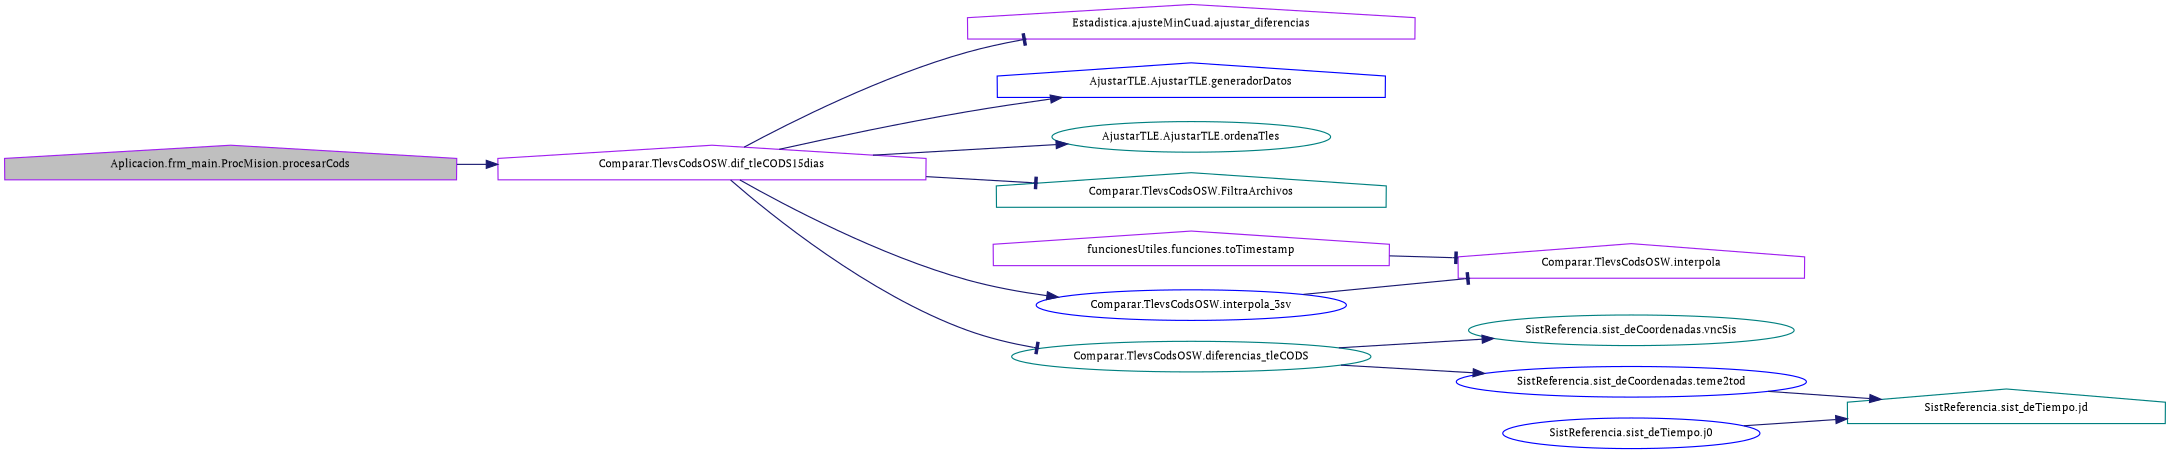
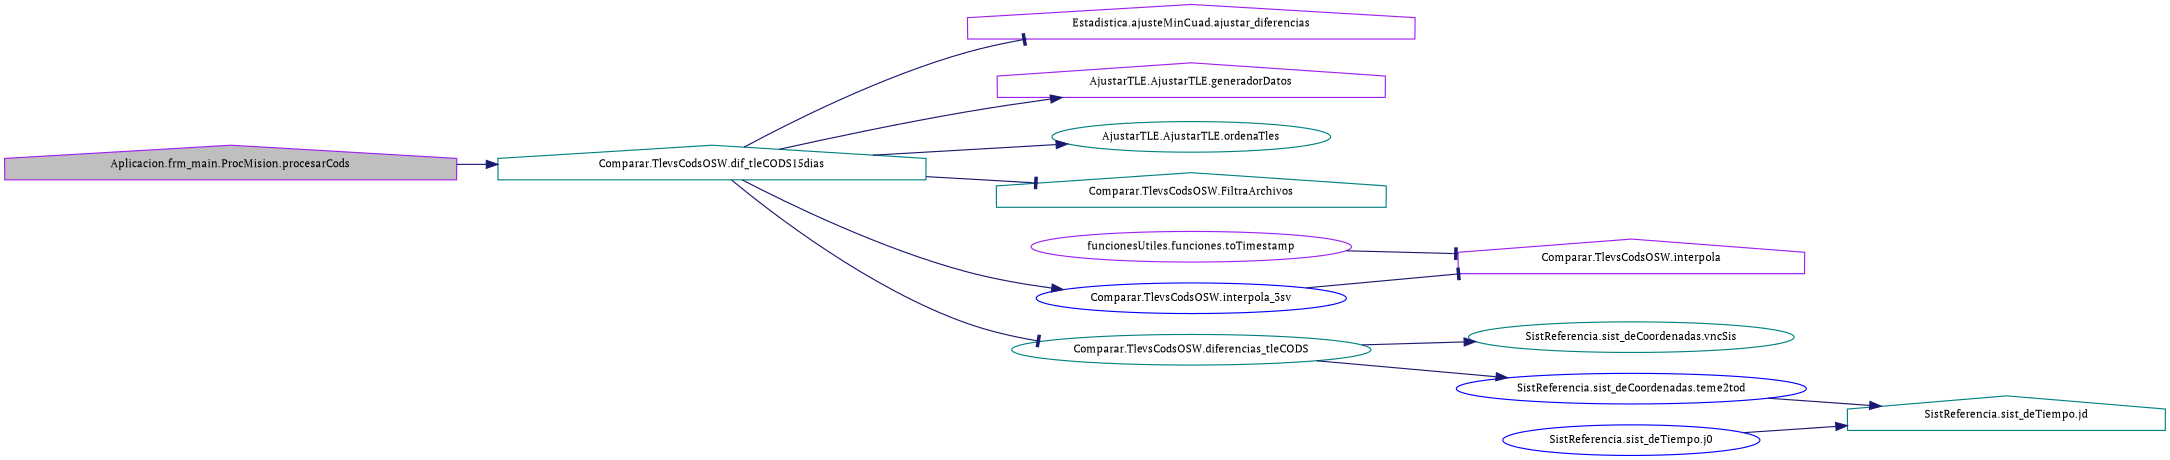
node "AjustarTLE.AjustarTLE.generadorDatos": color blue -> purple
node "Comparar.TlevsCodsOSW.dif_tleCODS15dias": color purple -> teal
node "funcionesUtiles.funciones.toTimestamp": shape house -> ellipse
